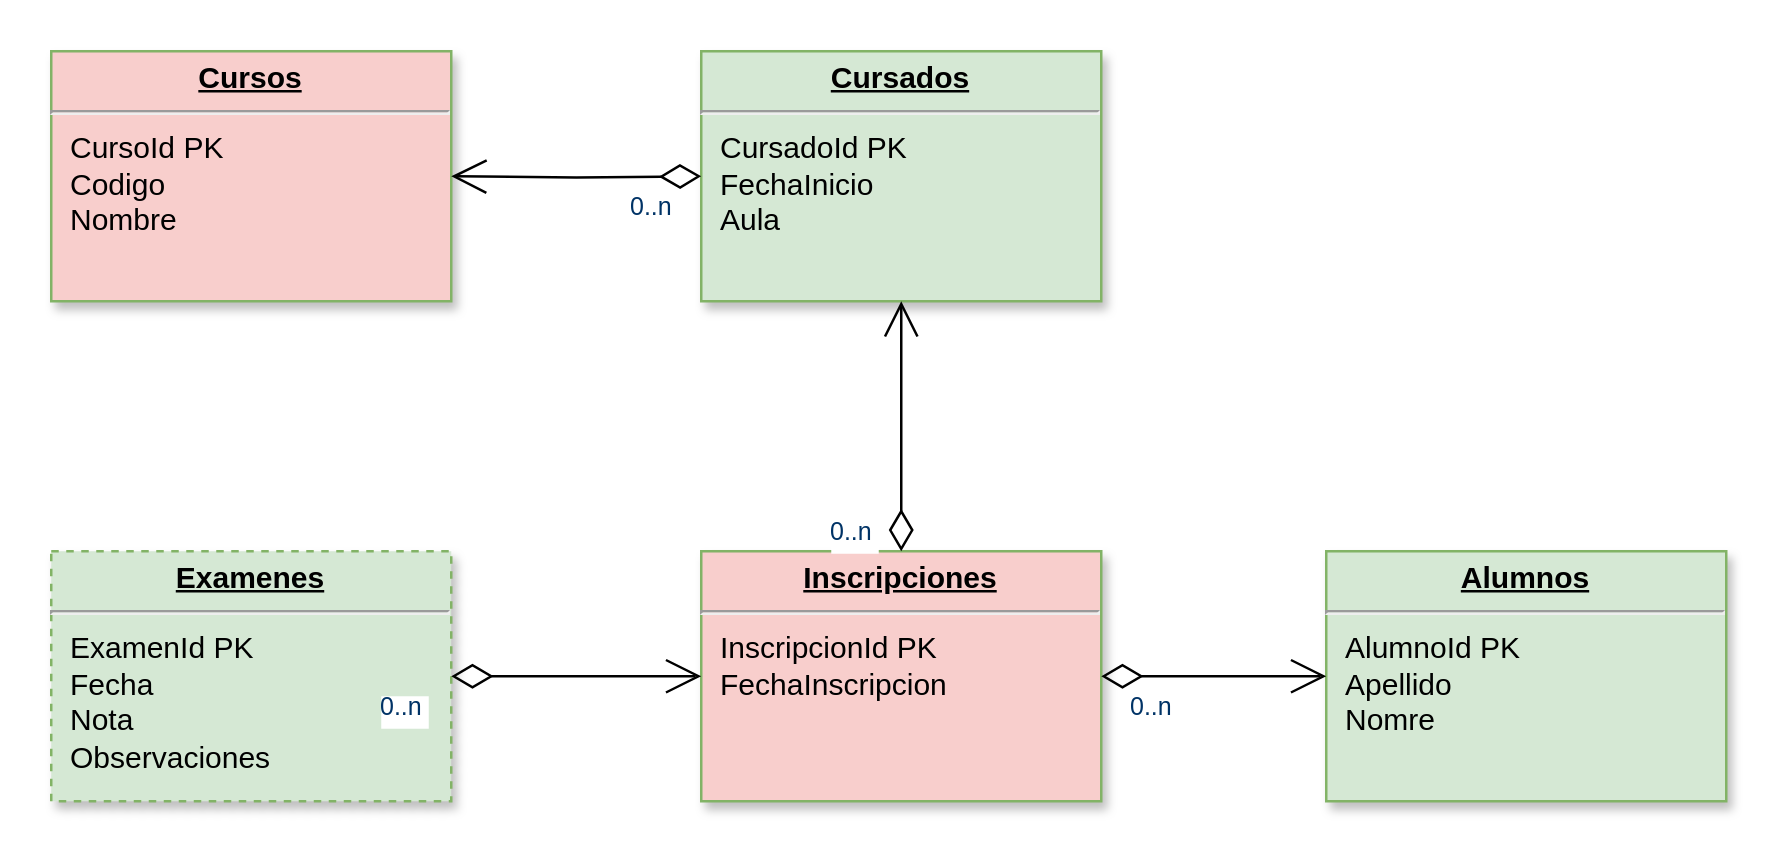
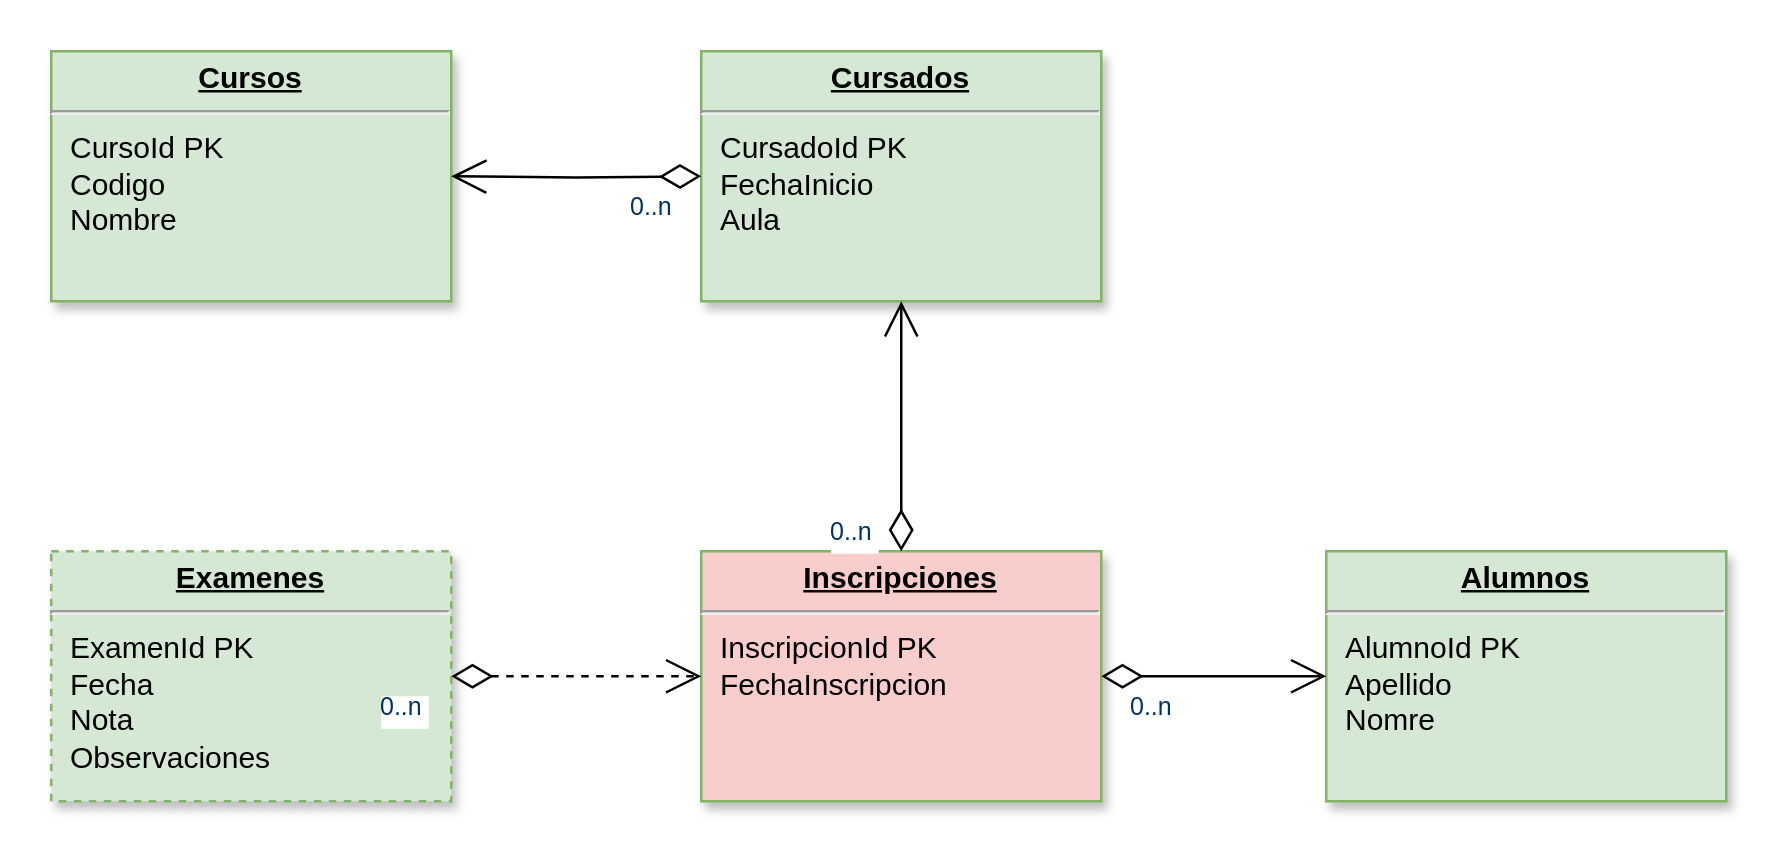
node "Cursos CursoId PK Codigo Nombre": fillcolor #f8cecc -> #d5e8d4
edge "Examenes ExamenId PK Fecha Nota Observaciones" -- "Inscripciones InscripcionId PK FechaInscripcion": style solid -> dashed
